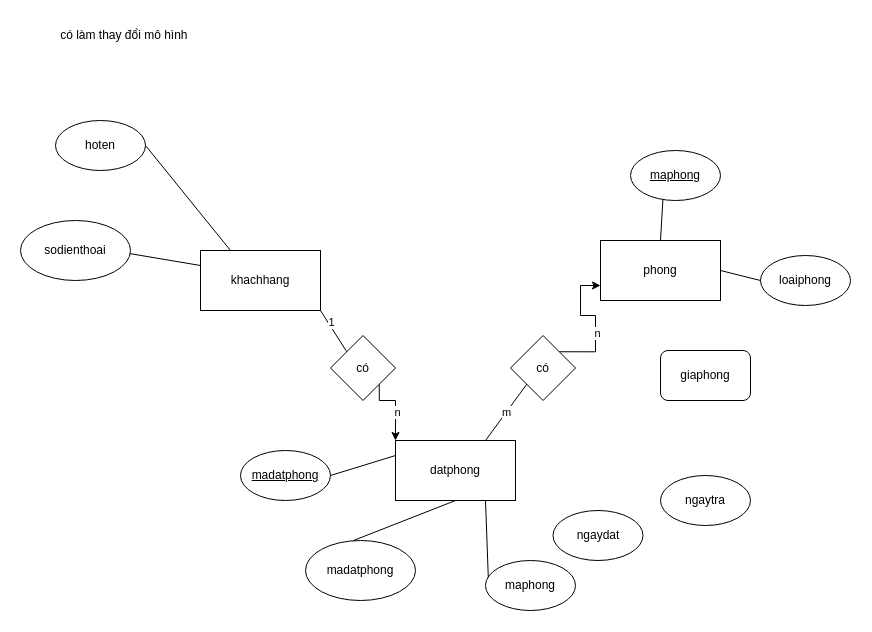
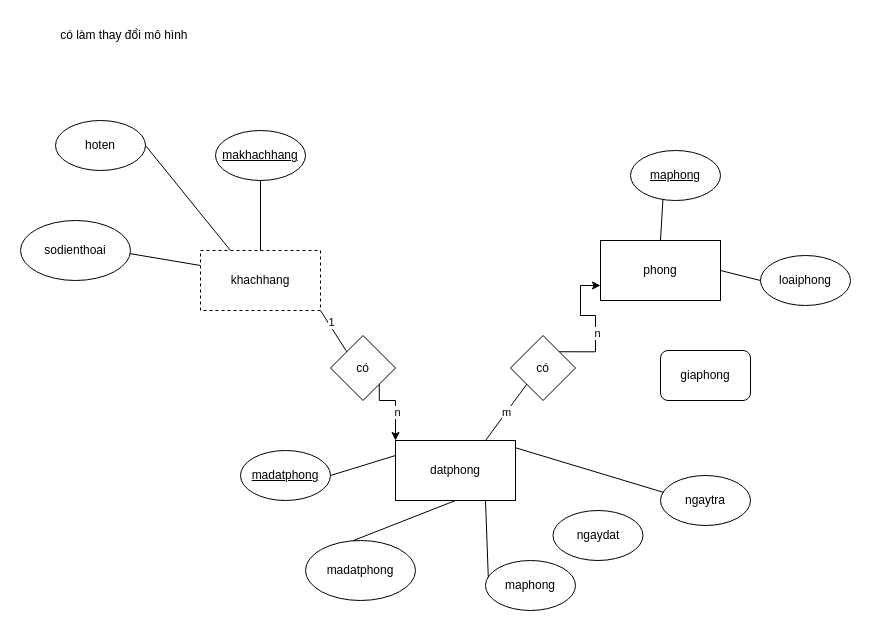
node "makhachhang": added
edge "makhachhang" -- "khachhang": added
node "khachhang": style solid -> dashed
edge "datphong" -- "ngaytra": added
